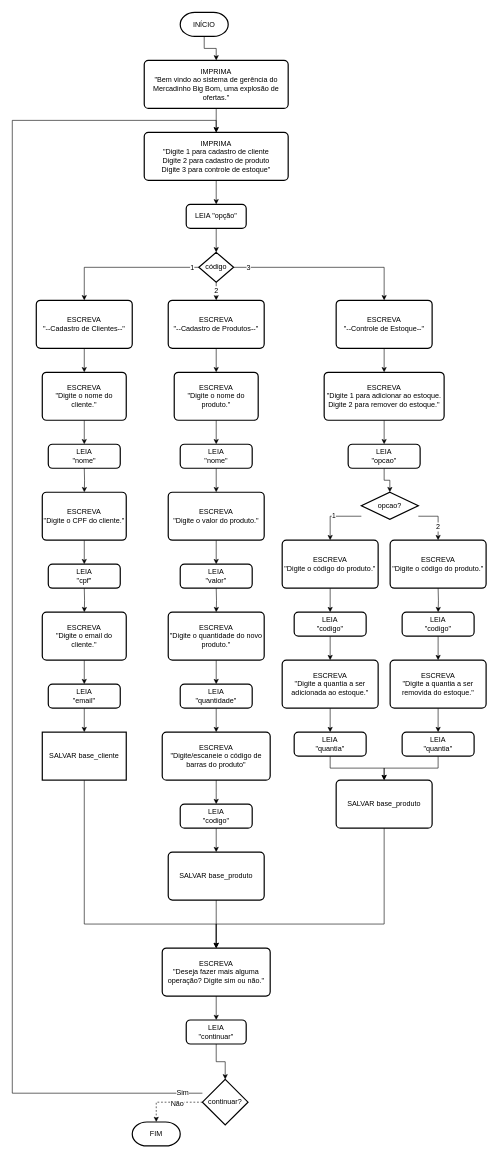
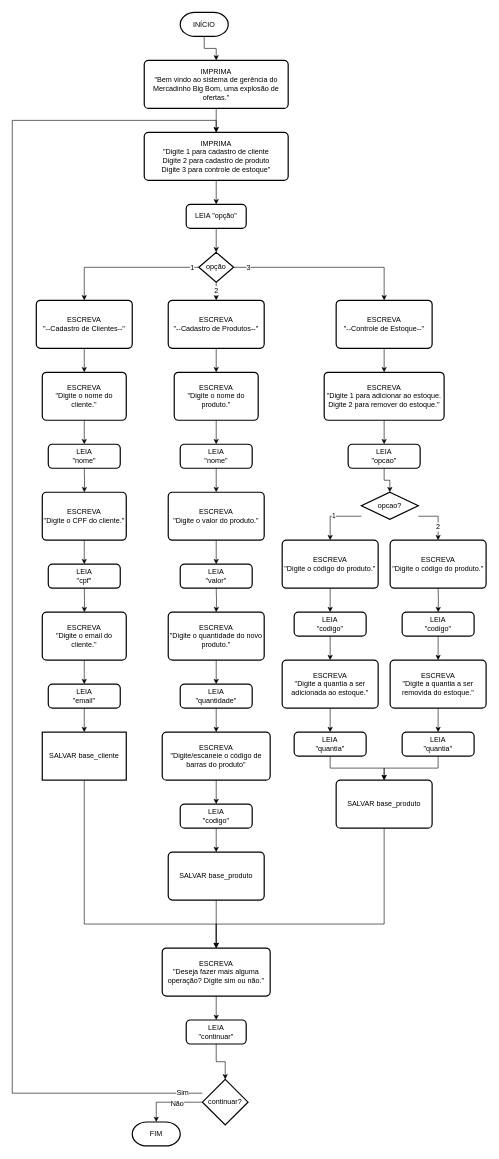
node "código": label "código" -> "opção"
edge "continuar?" -> "FIM": style dashed -> solid
